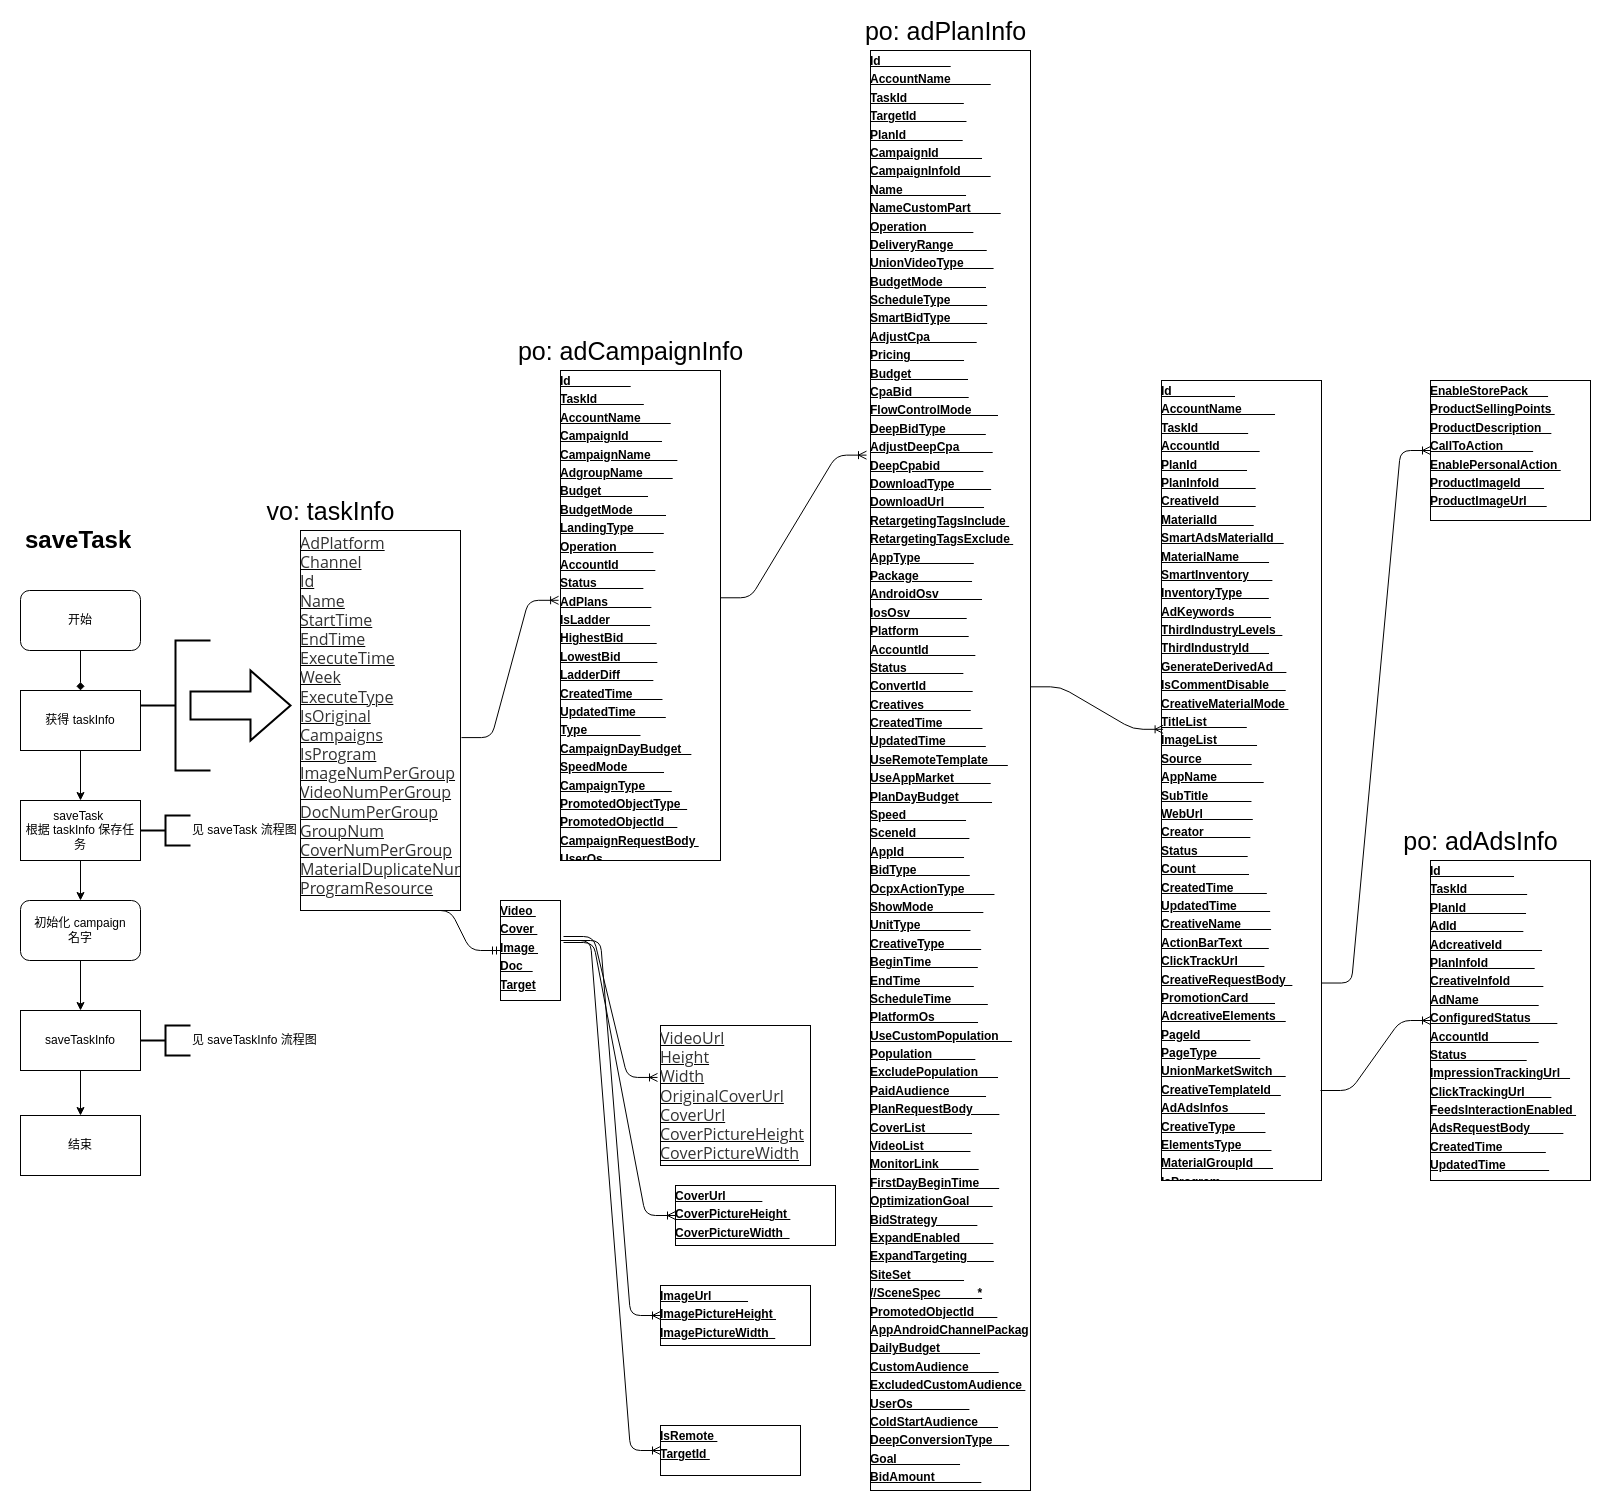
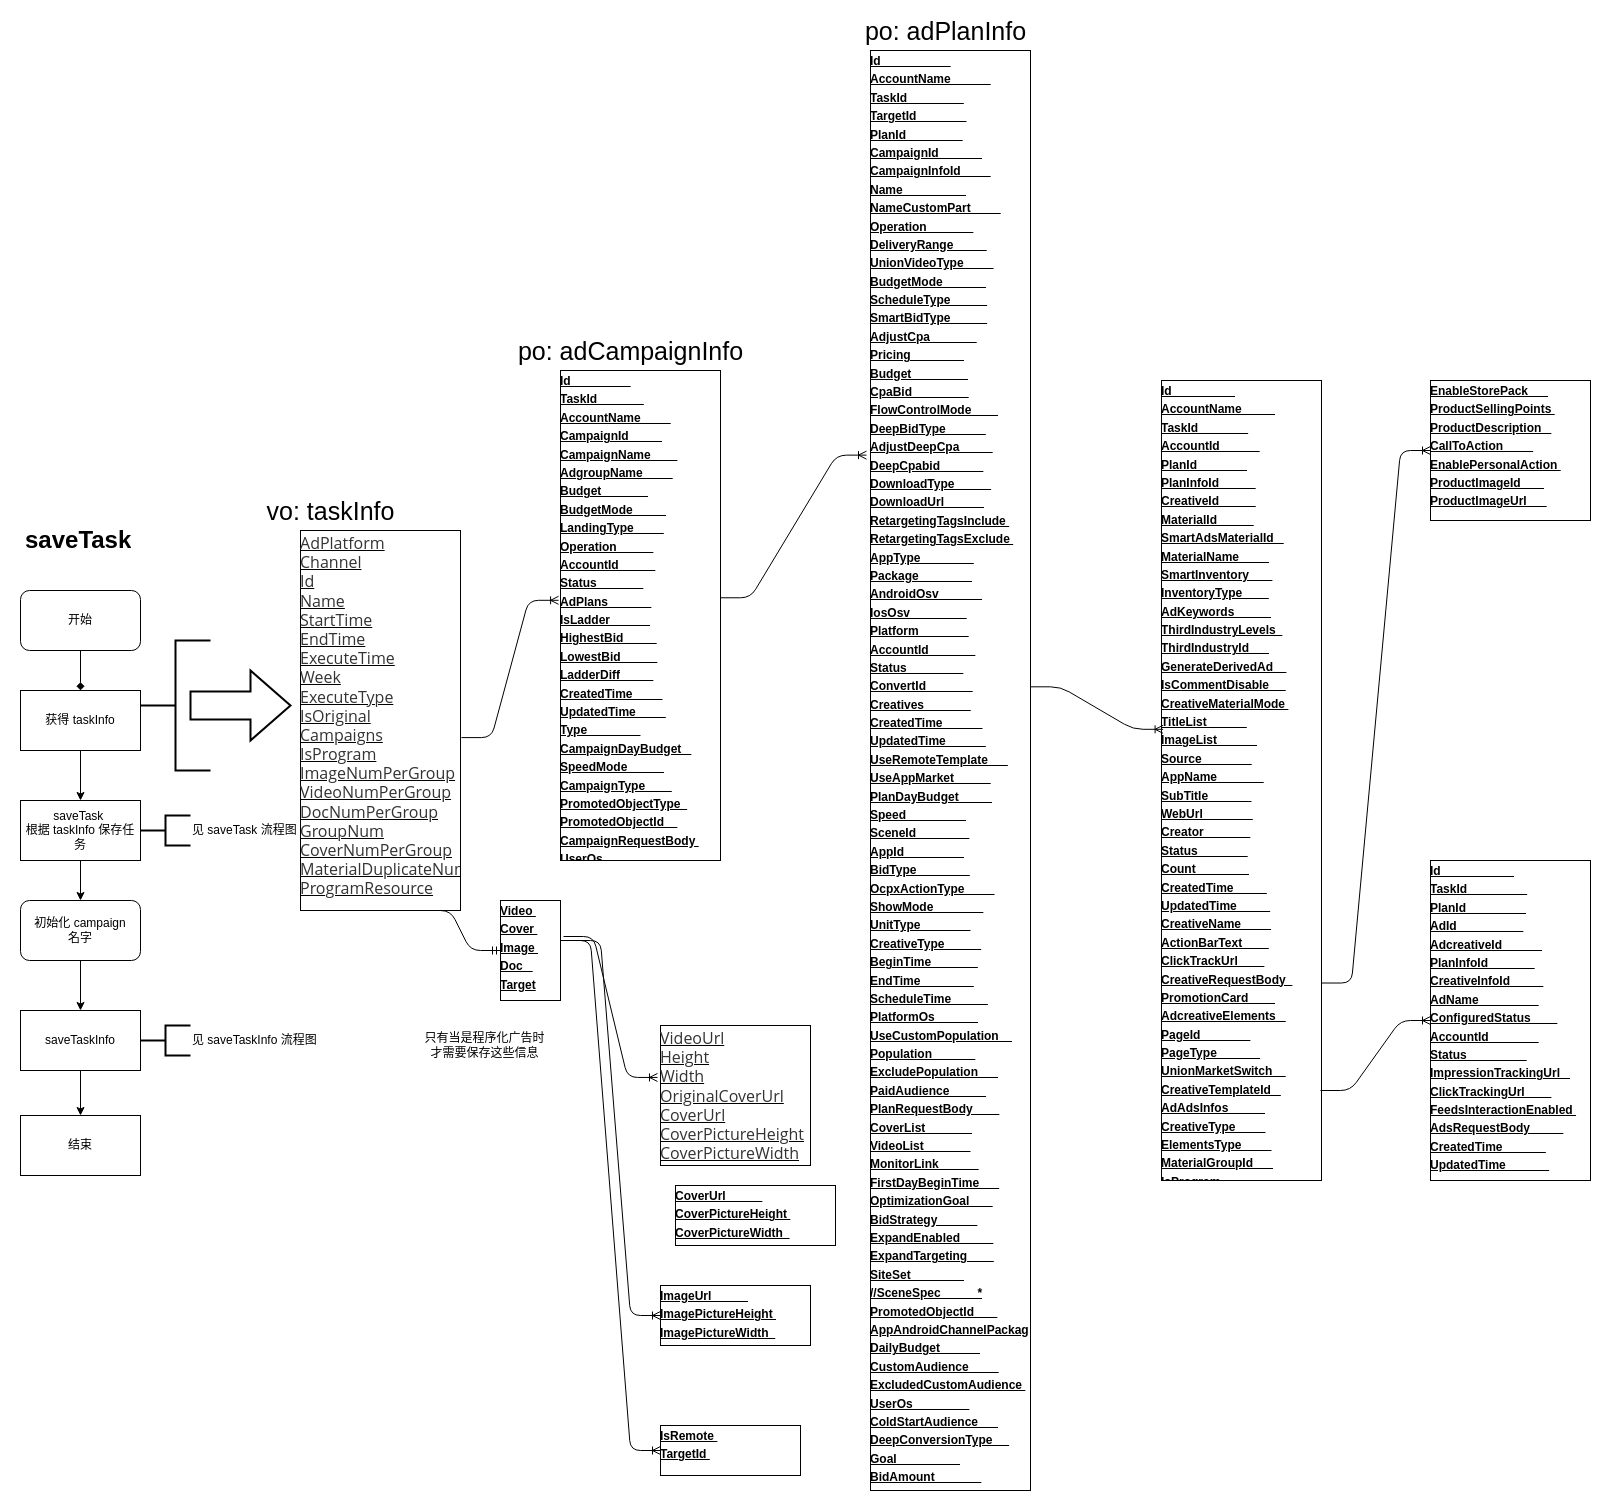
node "po: adAdsInfo": removed
node "只有当是程序化广告时 才需要保存这些信息": added
edge "Video Cover Image Doc Target" -> "CoverUrl CoverPictureHeight CoverPictureWidth": removed
